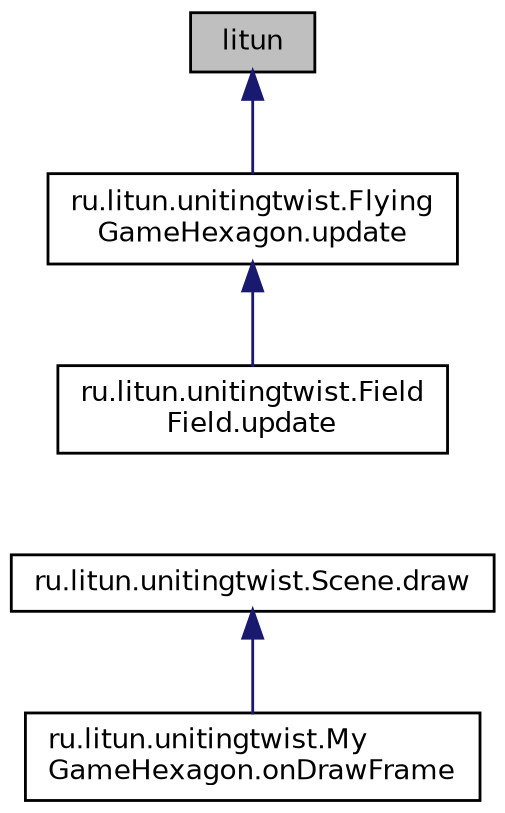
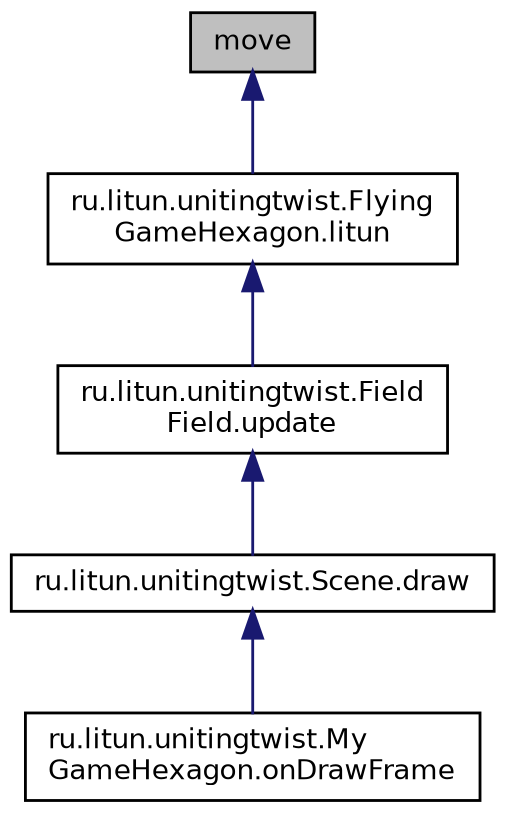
node "litun": label "litun" -> "move"
node "ru.litun.unitingtwist.Flying GameHexagon.update": label "ru.litun.unitingtwist.Flying GameHexagon.update" -> "ru.litun.unitingtwist.Flying GameHexagon.litun"
edge "ru.litun.unitingtwist.Scene.draw" -> "ru.litun.unitingtwist.Field Field.update": added
